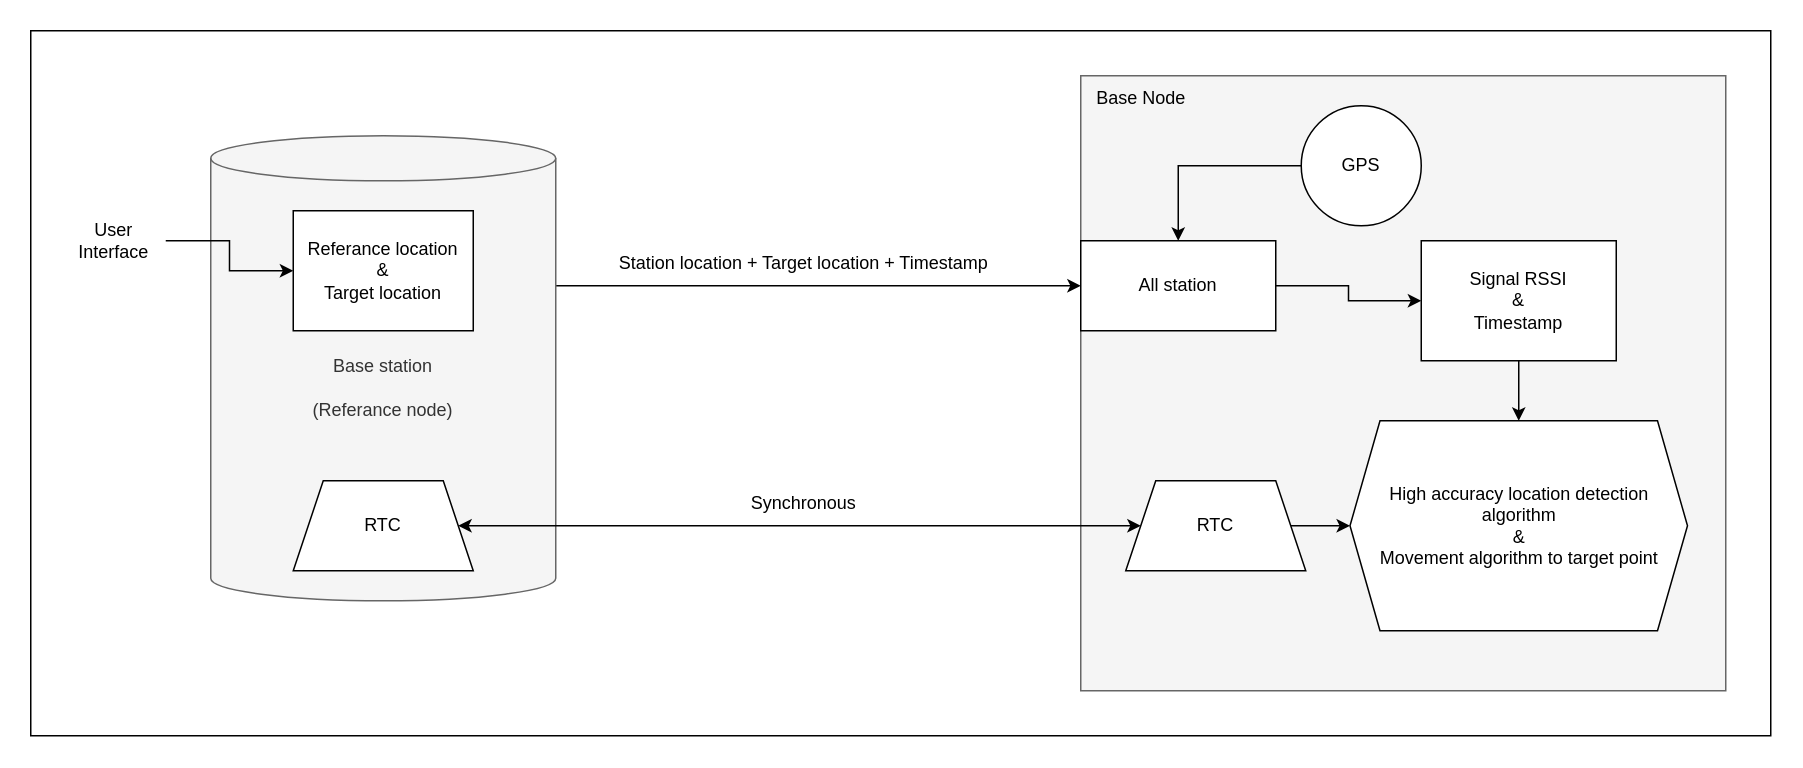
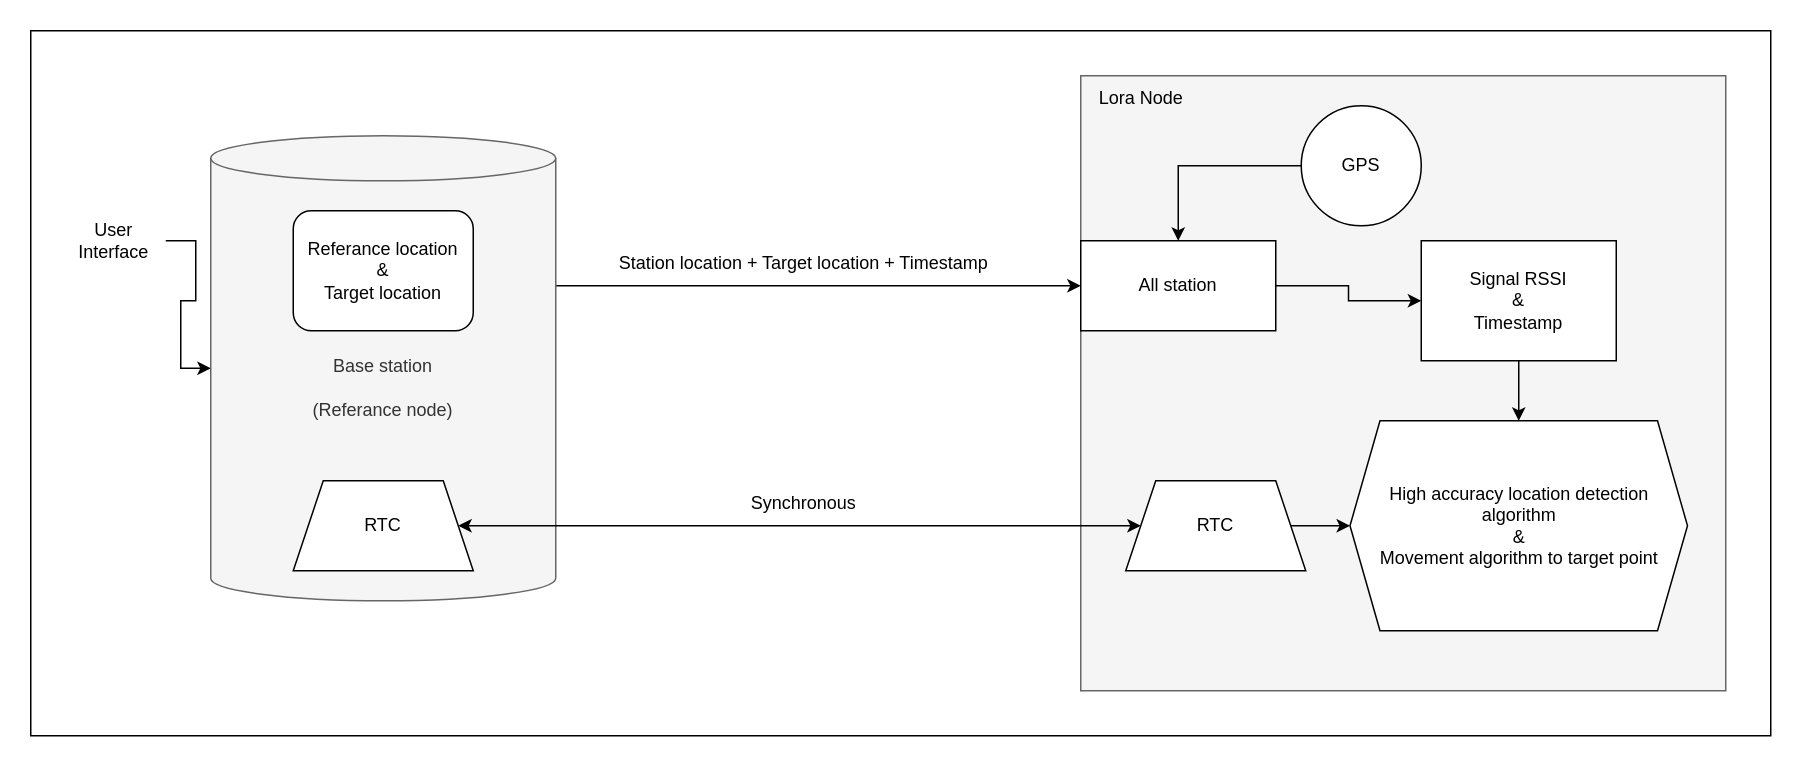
node "Base Node": label "Base Node" -> "Lora Node"
edge "User Interface" -> "Referance location & Target location": now "User Interface" -> "Base station (Referance node)"
node "Referance location & Target location": shape rectangle -> rounded rectangle
